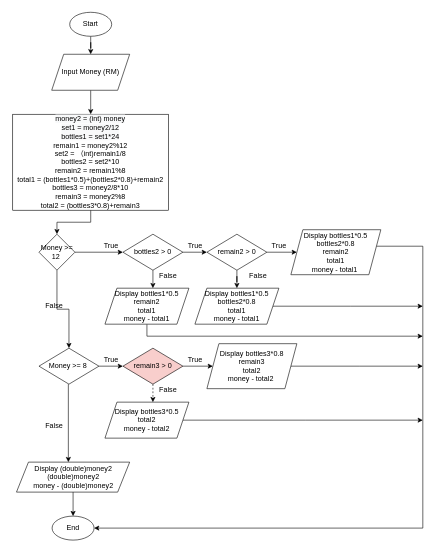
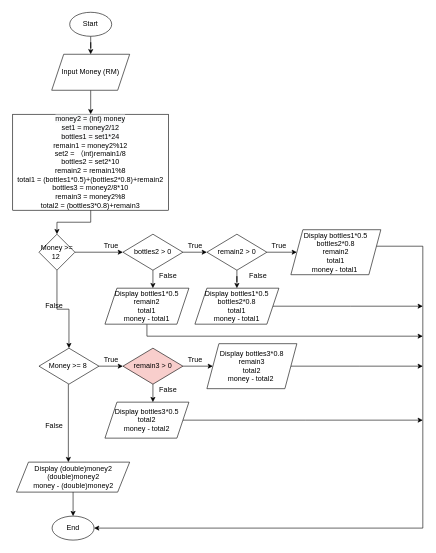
edge "remain3 > 0" -> "Display bottles3*0.5 total2 money - total2": style dashed -> solid
